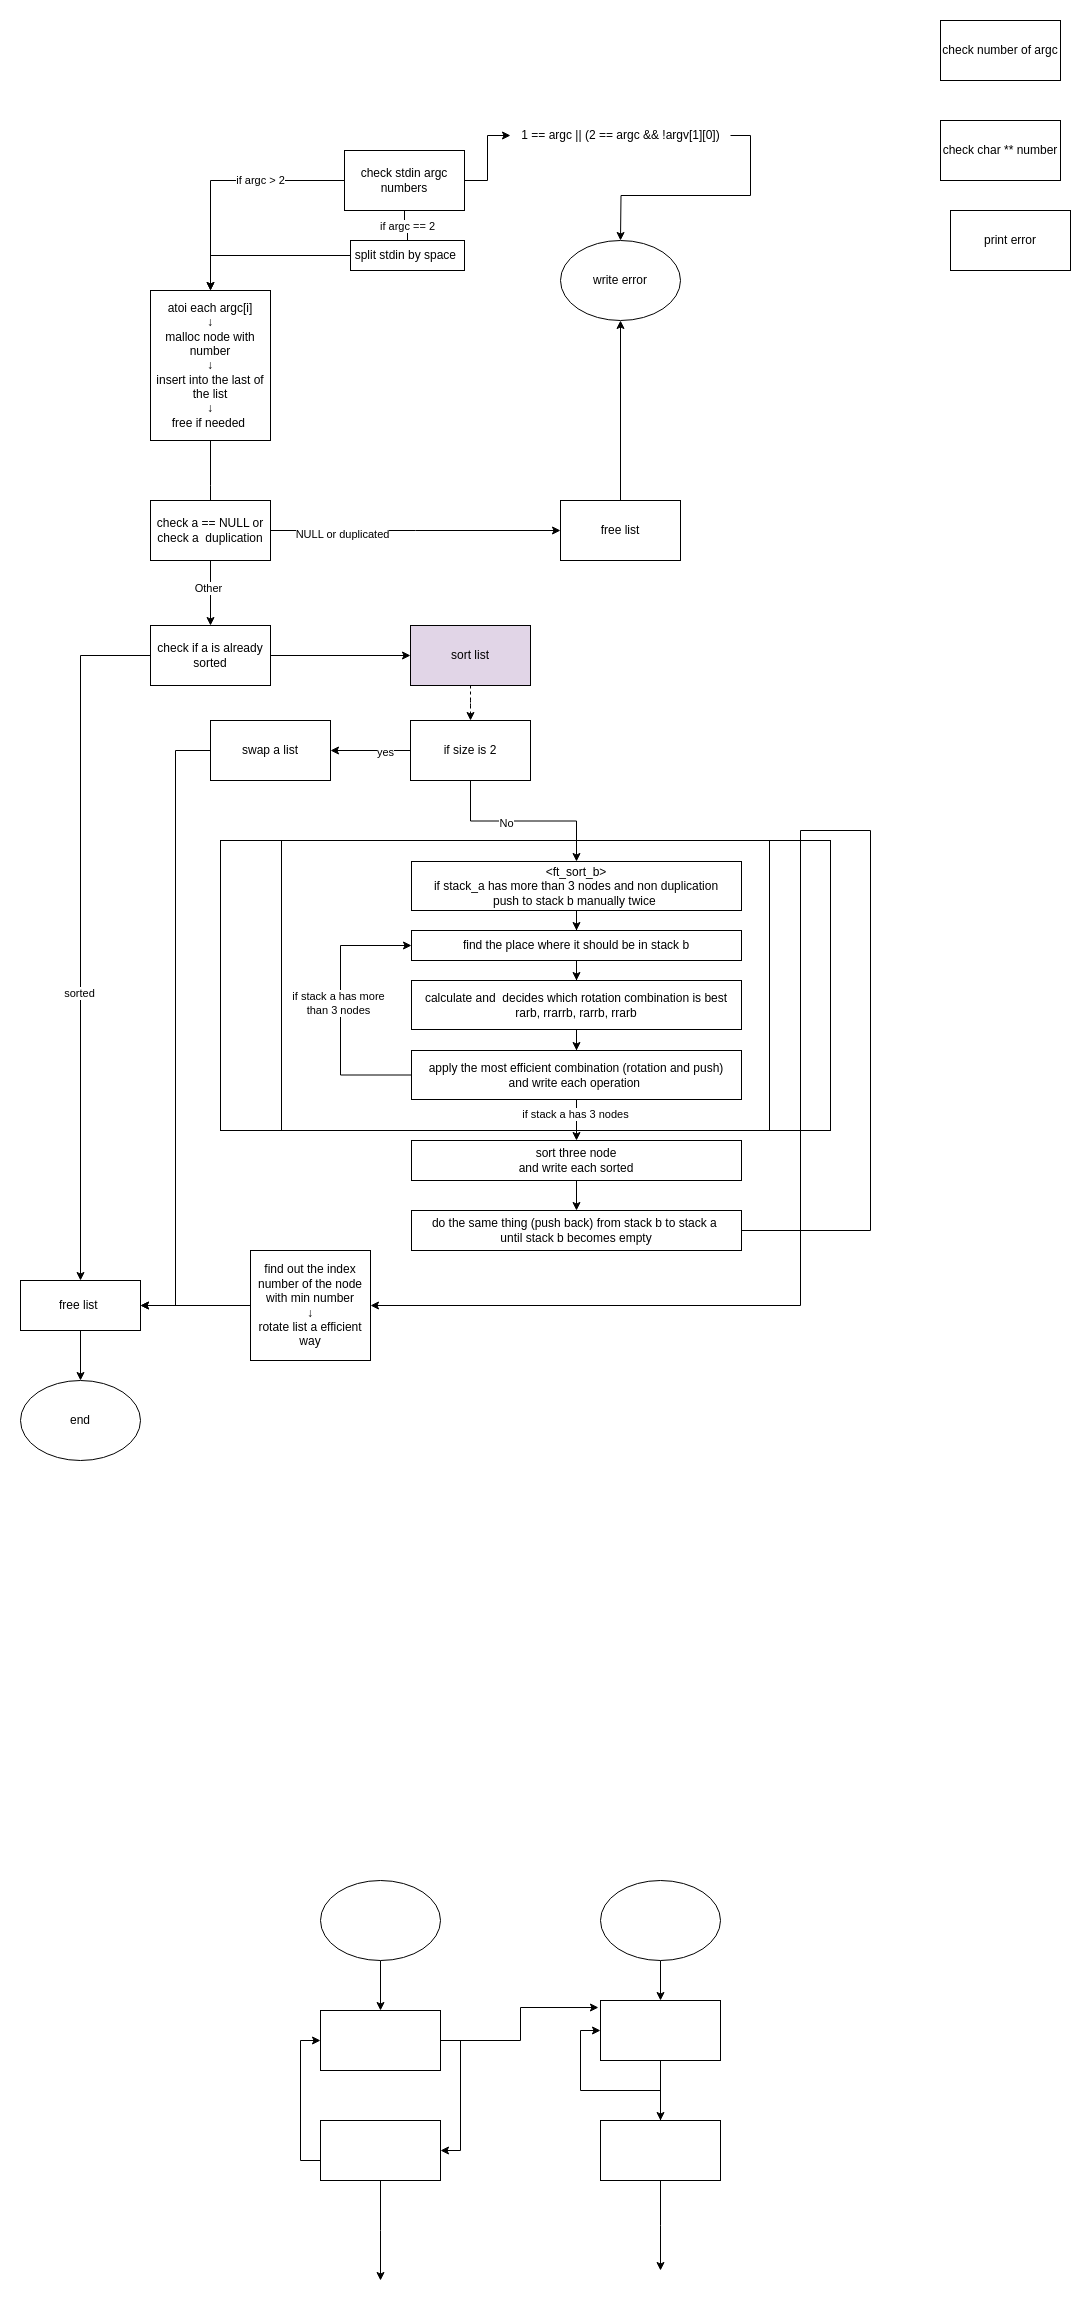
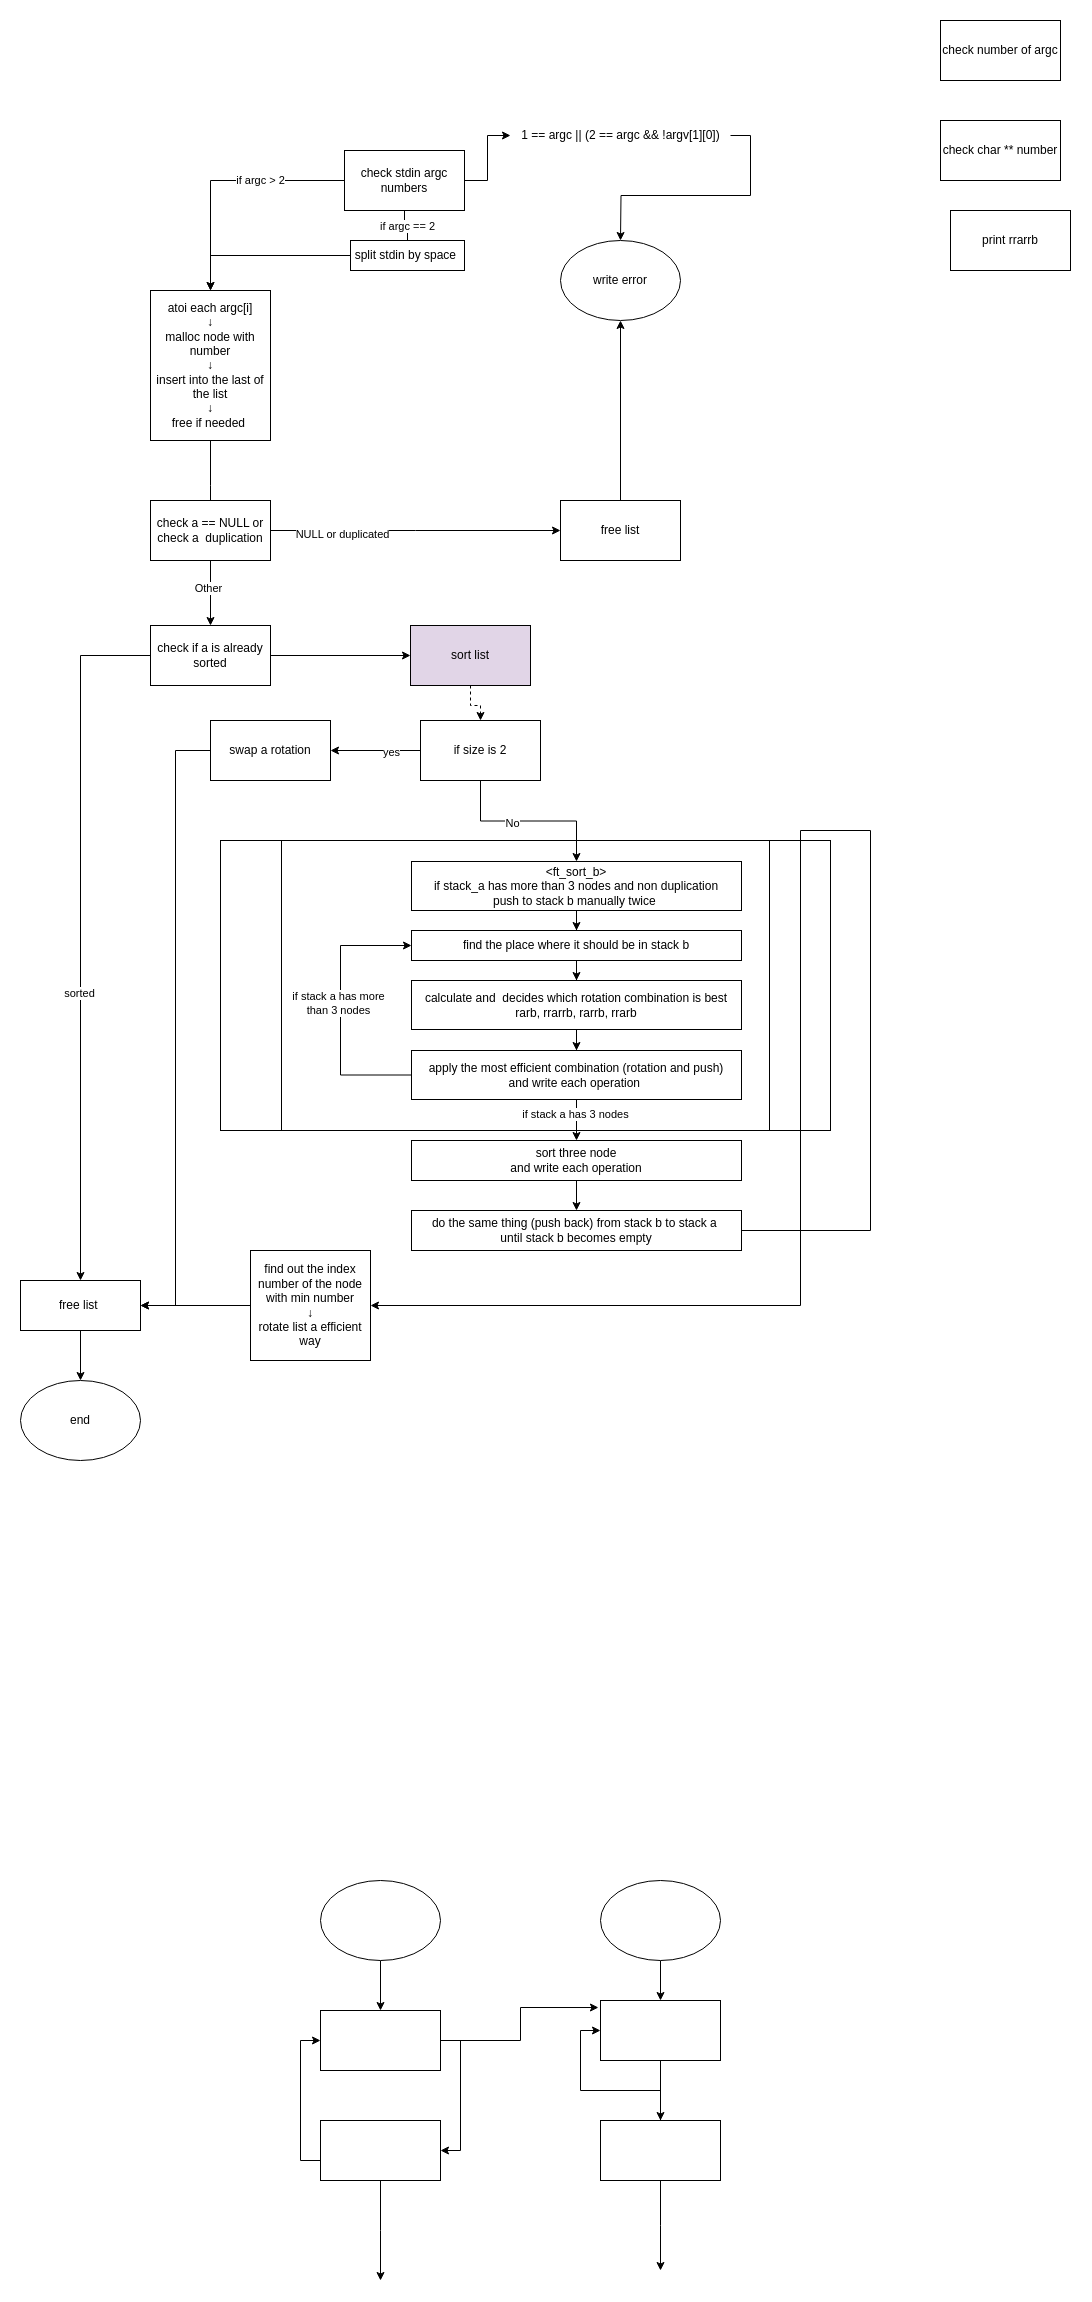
node "print error": label "print error" -> "print rrarrb"
node "swap a list": label "swap a list" -> "swap a rotation"
node "if size is 2": moved (471, 751) -> (481, 751)
node "sort three node and write each sorted": label "sort three node and write each sorted" -> "sort three node and write each operation"
